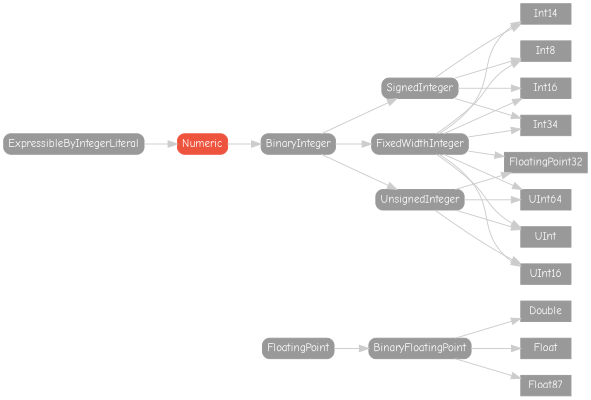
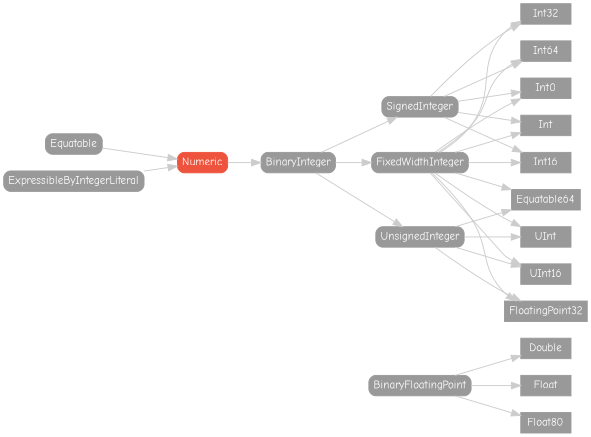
node "Int14": label "Int14" -> "Int64"
node "Int8": label "Int8" -> "Int0"
node "Int": added
node "Int34": label "Int34" -> "Int32"
node "Equatable": added
node "UInt64": label "UInt64" -> "Equatable64"
node "FloatingPoint": removed
node "Float87": label "Float87" -> "Float80"
